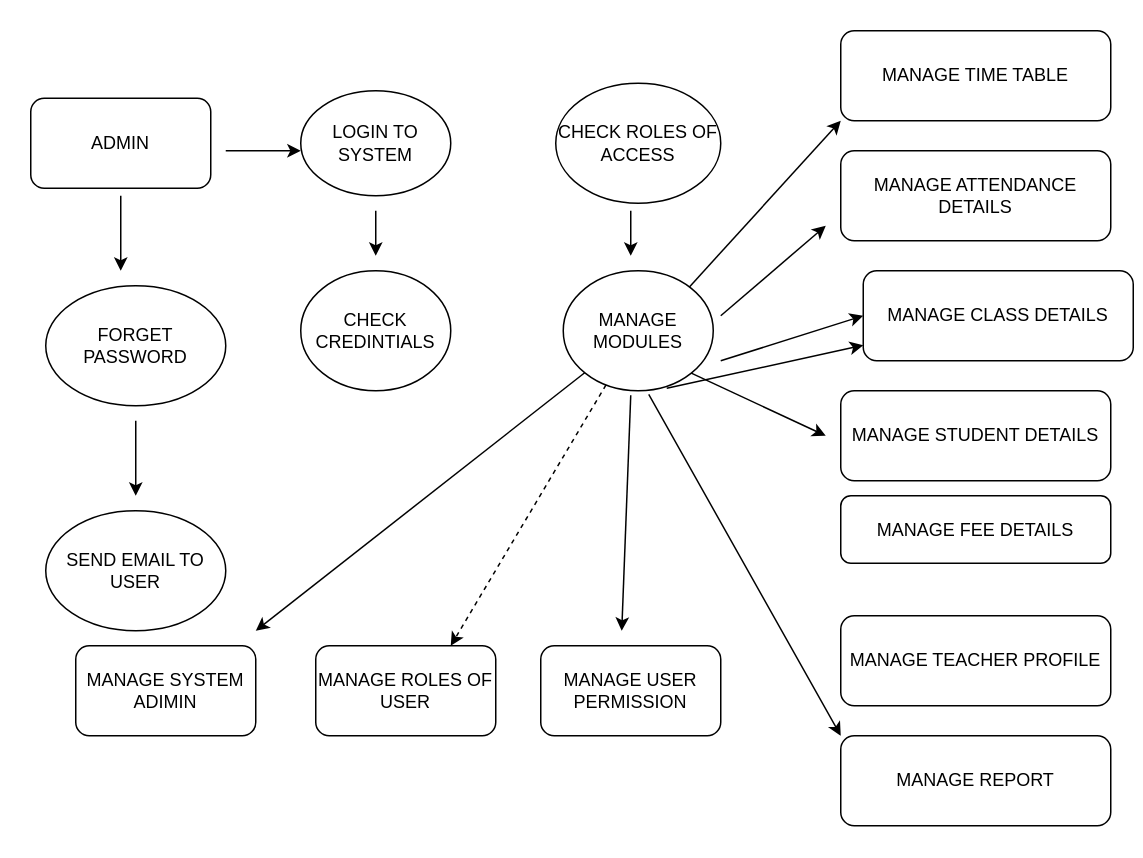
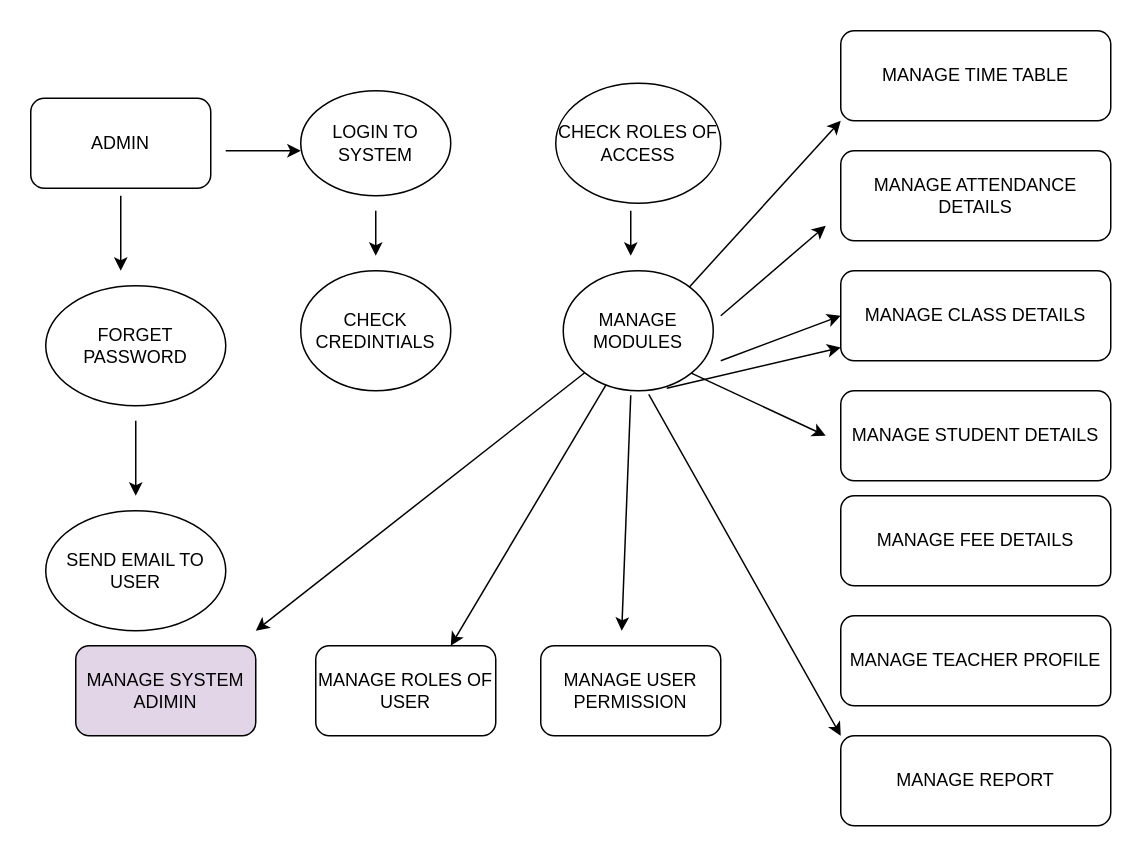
node "MANAGE CLASS DETAILS": moved (998, 316) -> (976, 316)
edge "MANAGE MODULES" -> "MANAGE ROLES OF USER": style dashed -> solid
node "MANAGE FEE DETAILS": size 270x68 -> 270x90
node "MANAGE SYSTEM ADIMIN": fillcolor #ffffff -> #e1d5e7
